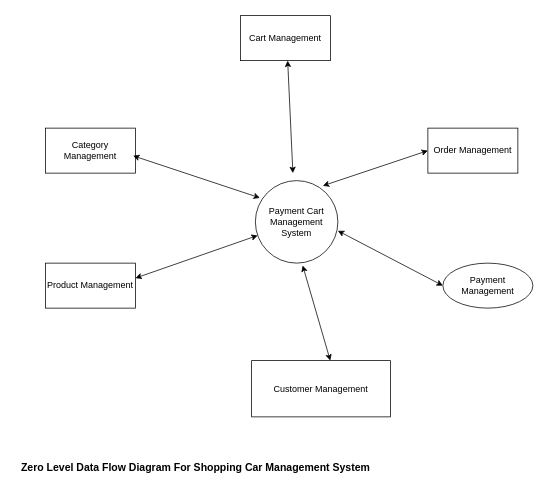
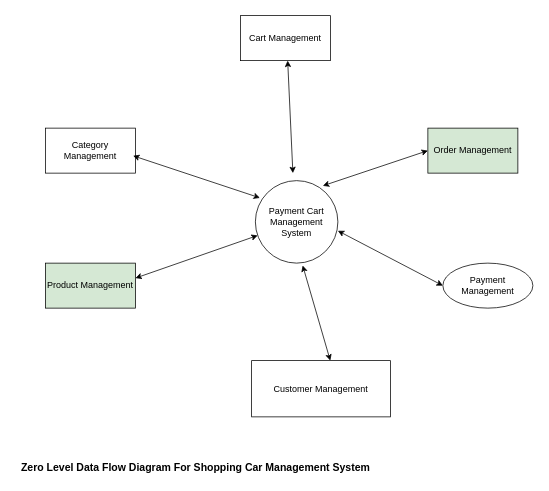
node "Order Management": fillcolor #ffffff -> #d5e8d4
node "Product Management": fillcolor #ffffff -> #d5e8d4
